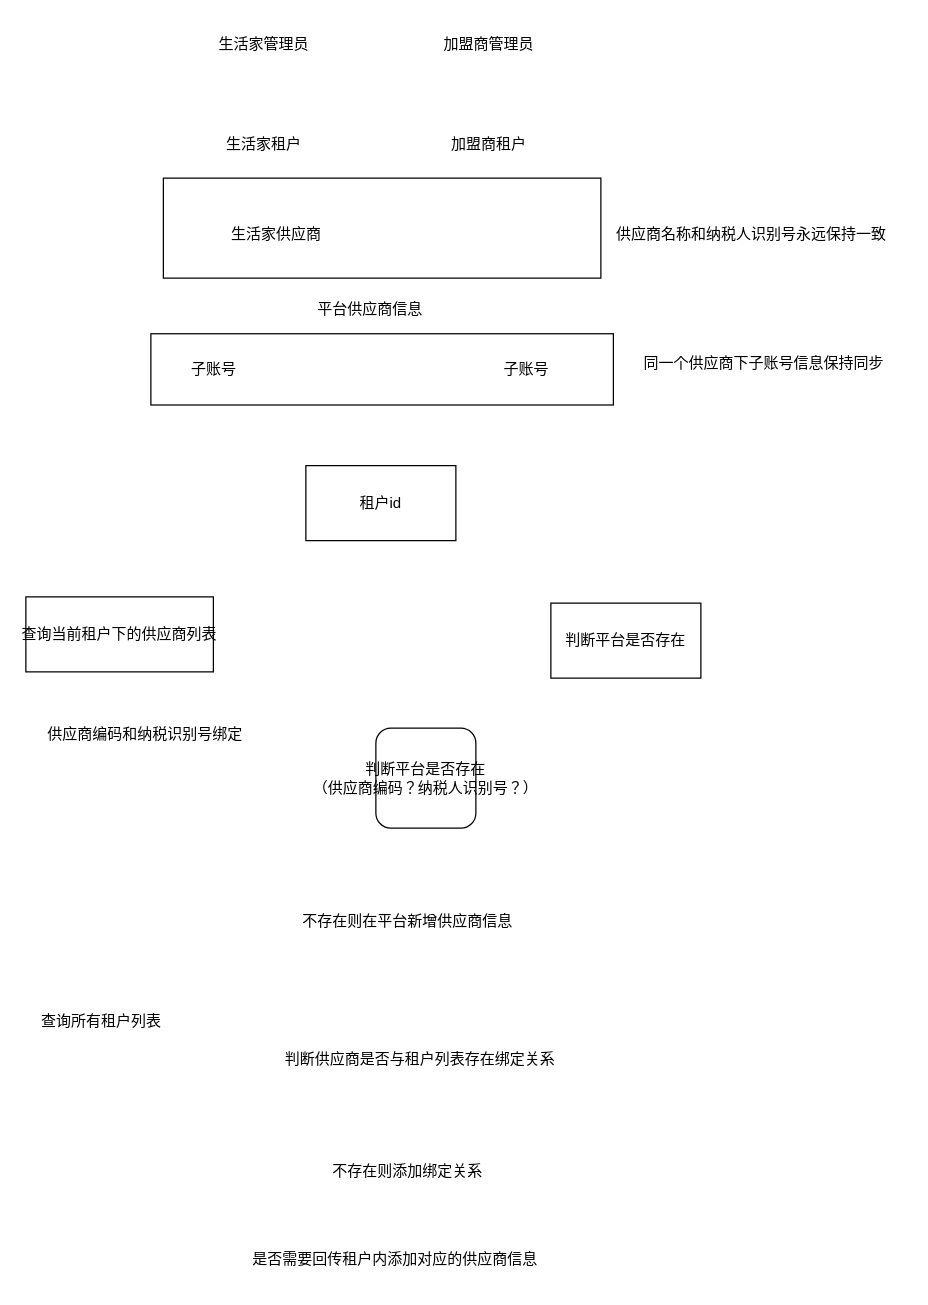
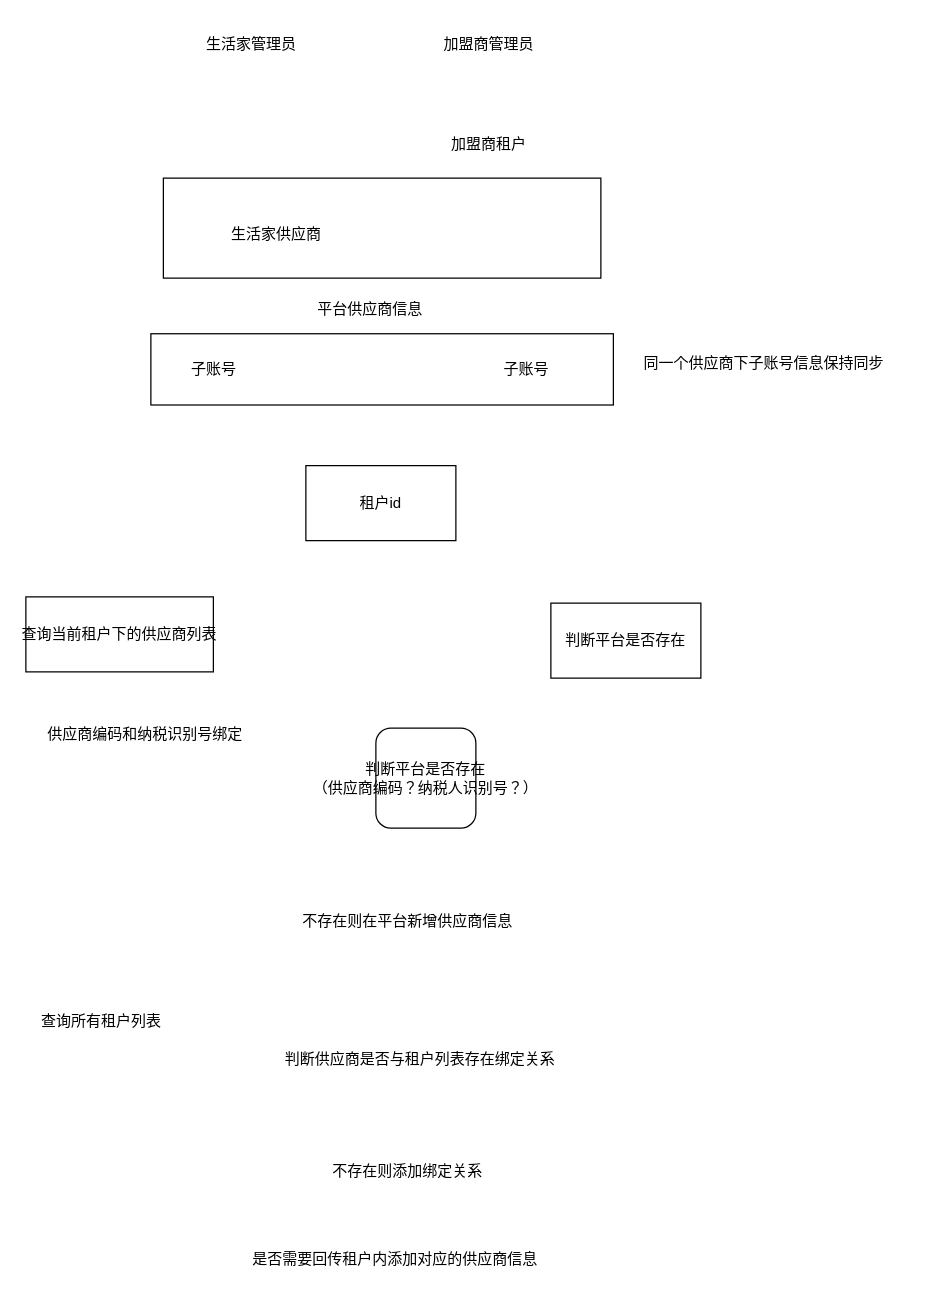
node "生活家管理员": moved (263, 44) -> (251, 44)
node "生活家租户": removed
node "供应商名称和纳税人识别号永远保持一致": removed
